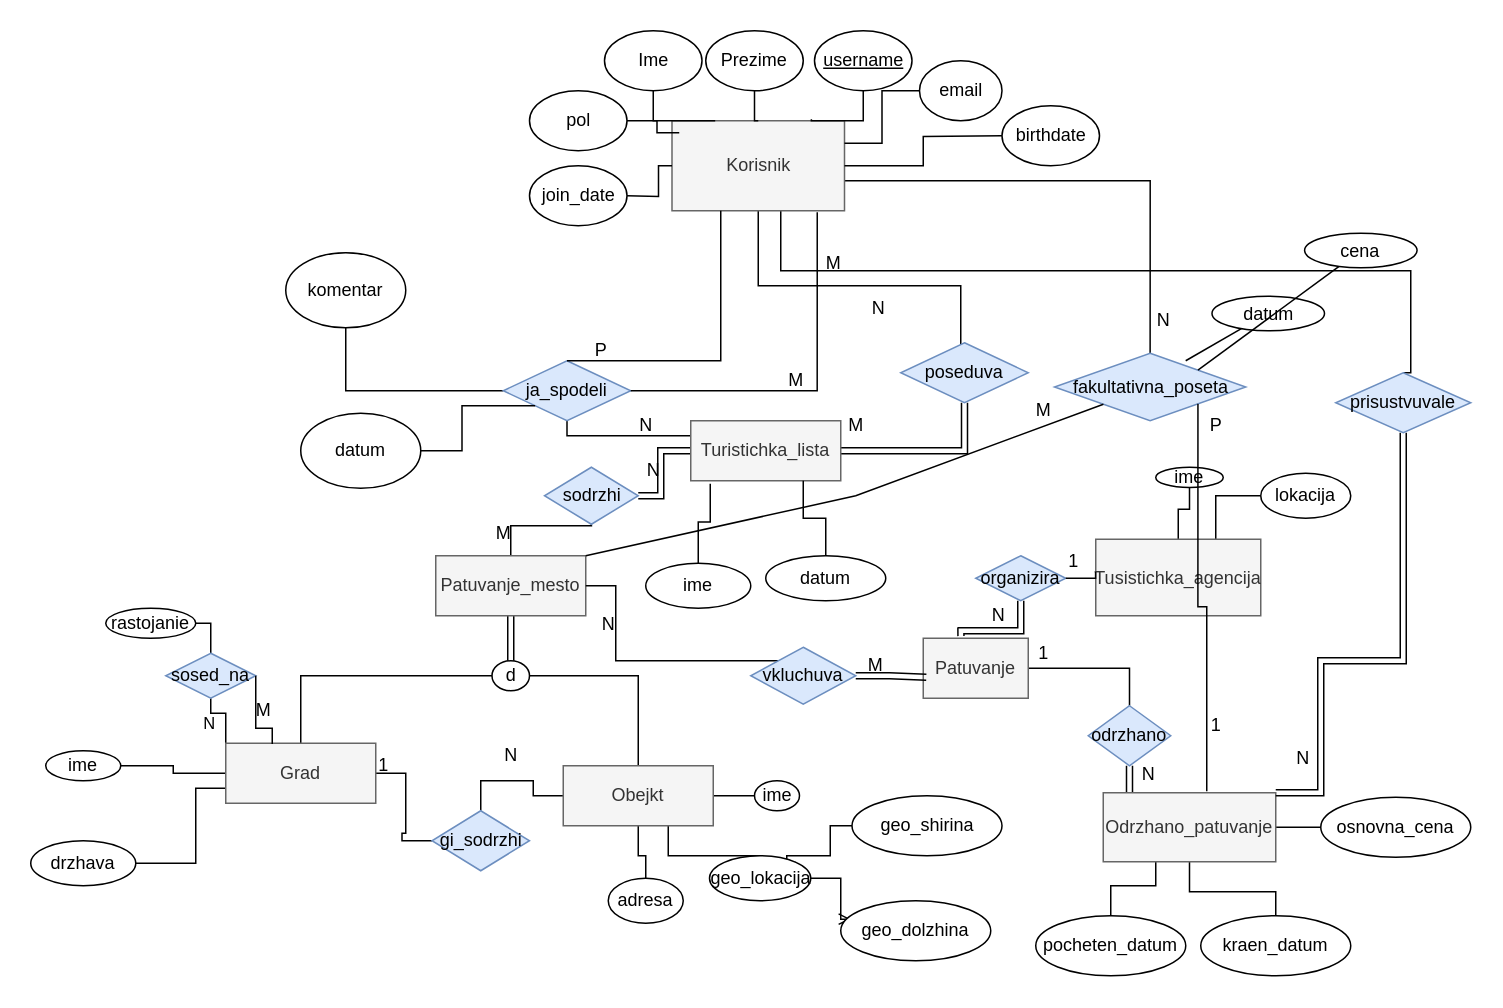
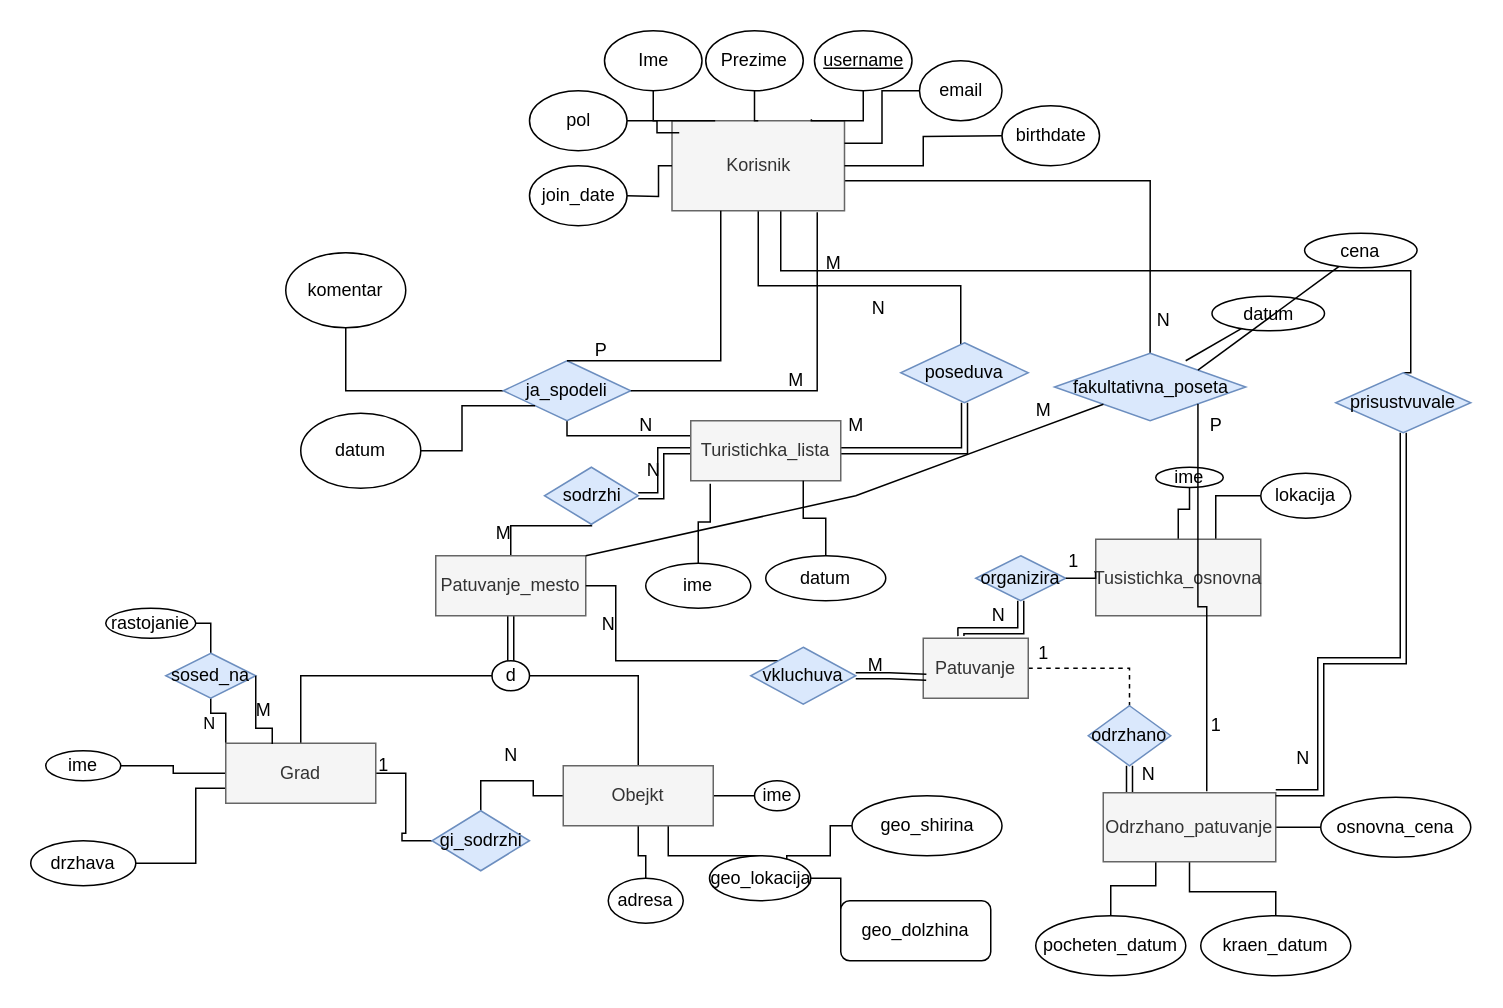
node "Tusistichka_agencija": label "Tusistichka_agencija" -> "Tusistichka_osnovna"
edge "Patuvanje" -- "odrzhano": style solid -> dashed
edge "geo_lokacija" -> "geo_dolzhina": arrowhead open -> none
node "geo_dolzhina": shape ellipse -> rounded rectangle
